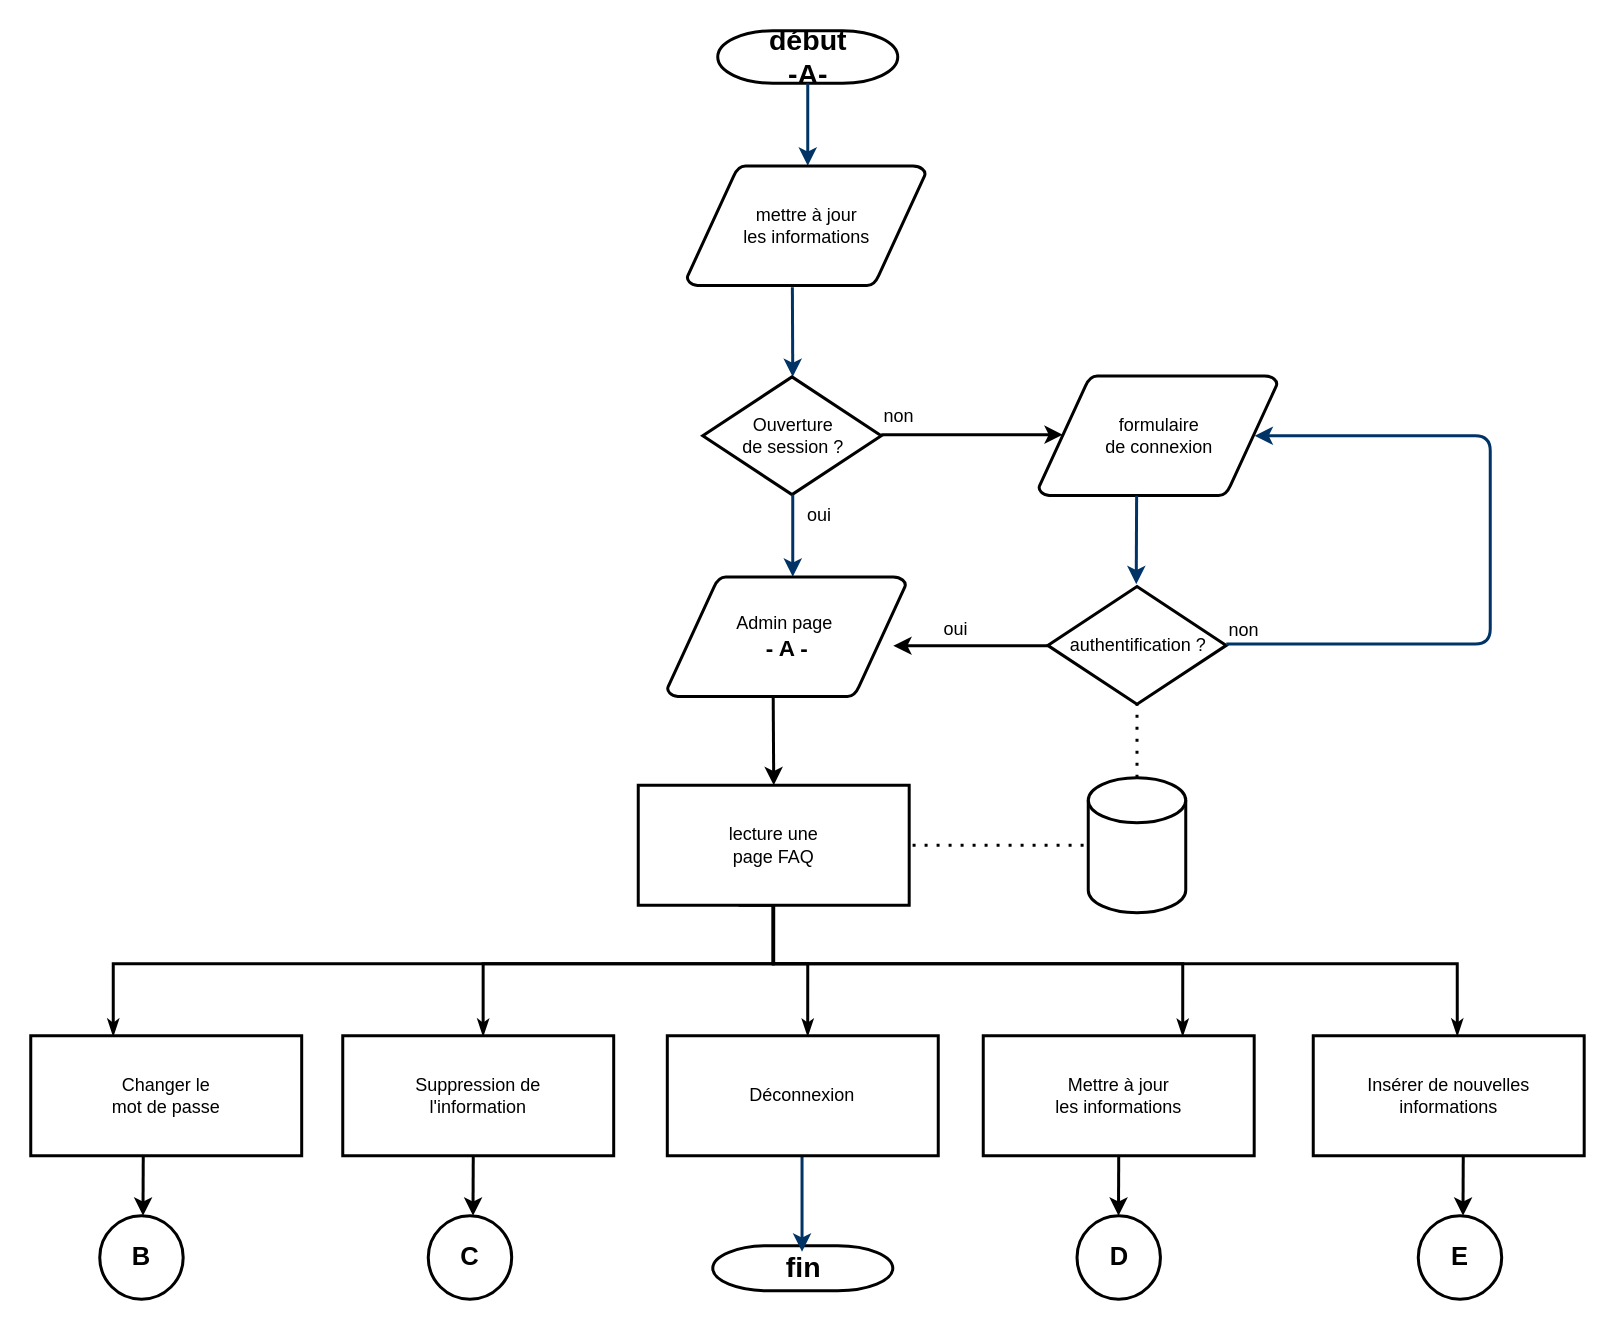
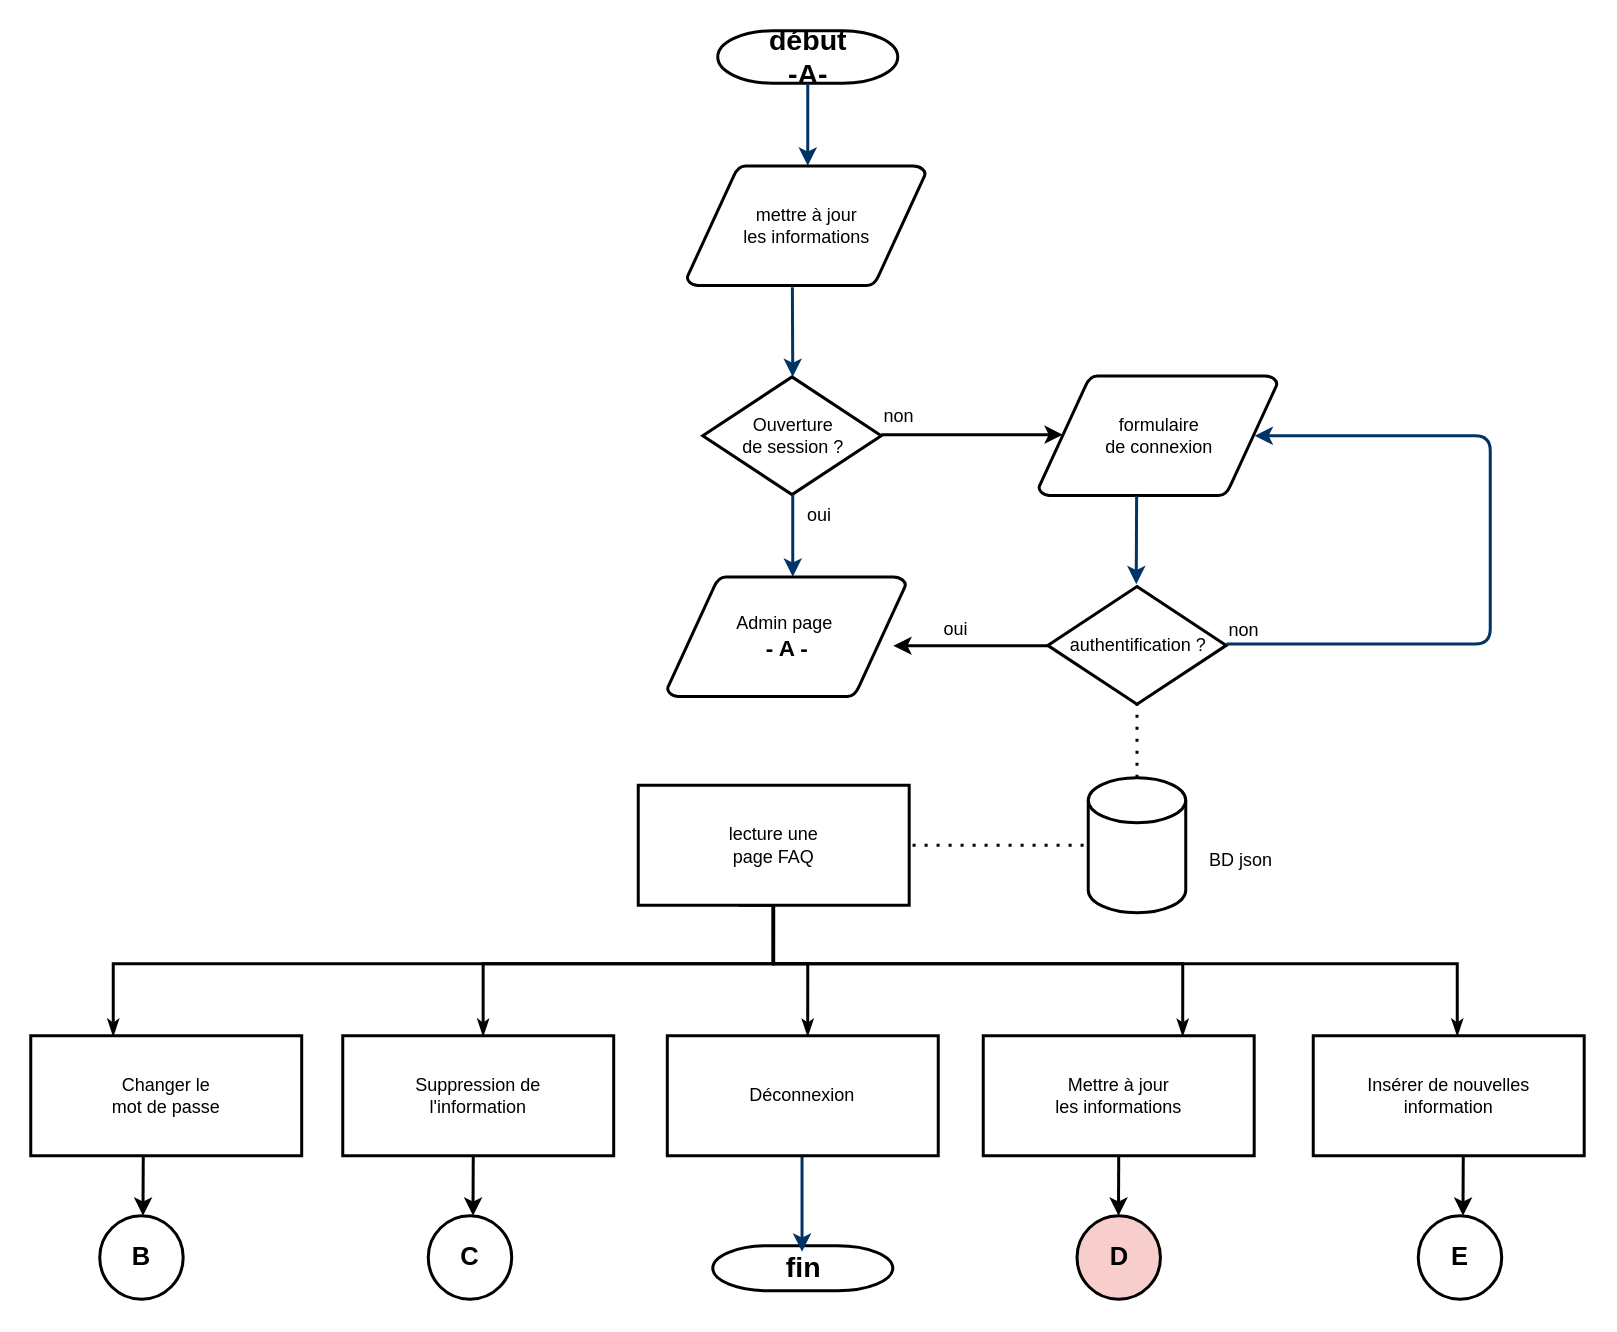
edge "Admin page - A -" -> "lecture unepage FAQ": removed
node "BD json": added
node "Insérer de nouvelles informations": label "Insérer de nouvelles informations" -> "Insérer de nouvelles information"
node "D": fillcolor #ffffff -> #f8cecc
